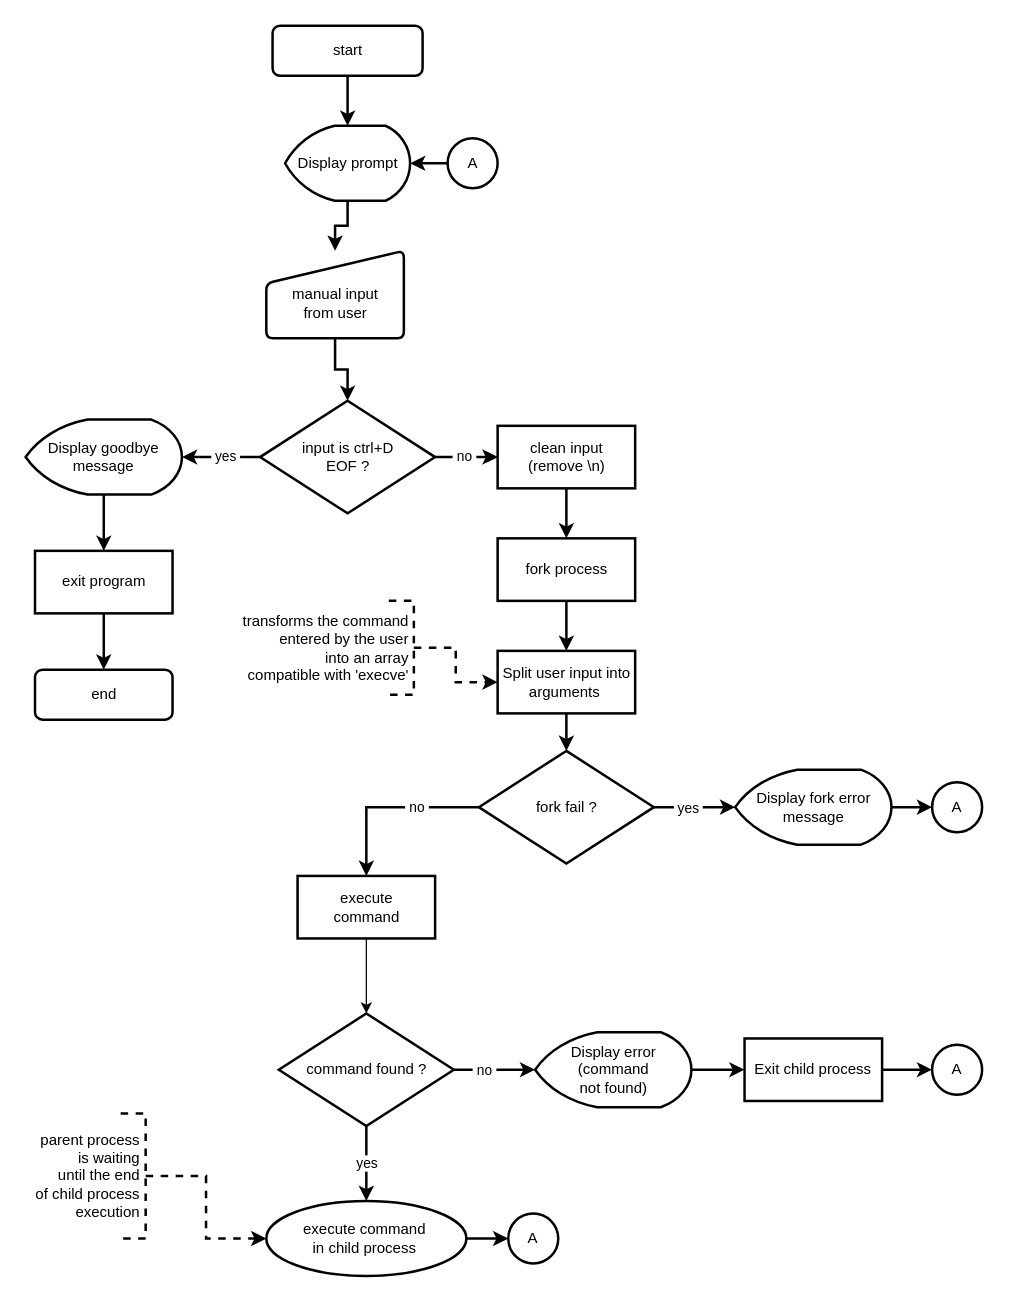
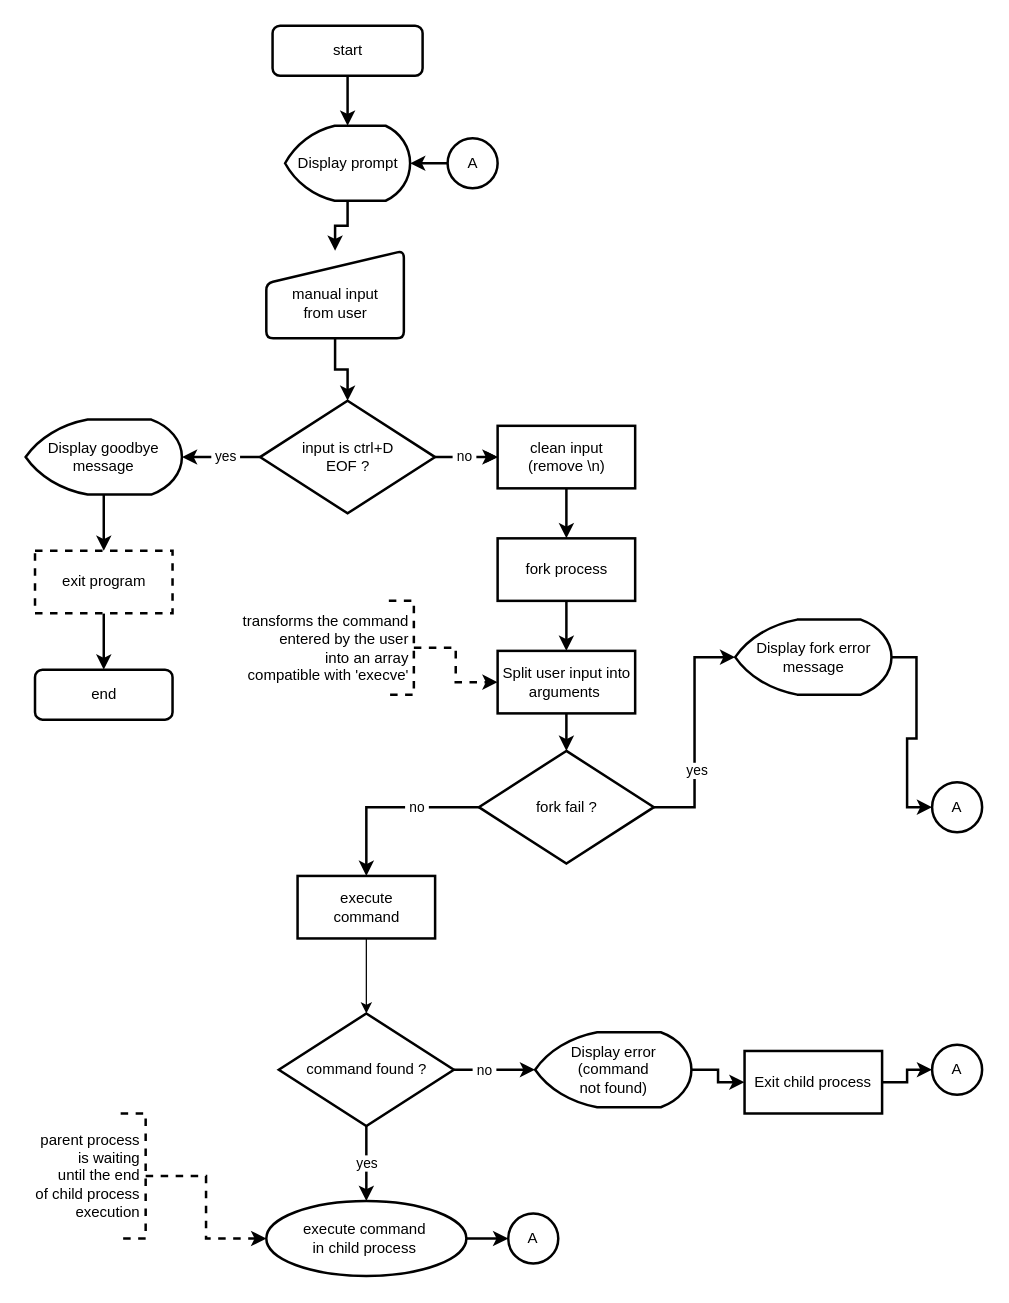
node "exit program": style solid -> dashed
node "Display fork error message": moved (813, 807) -> (813, 657)
node "Exit child process": moved (813, 1069) -> (813, 1082)
